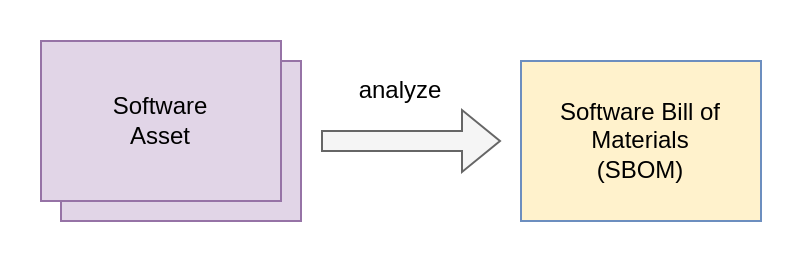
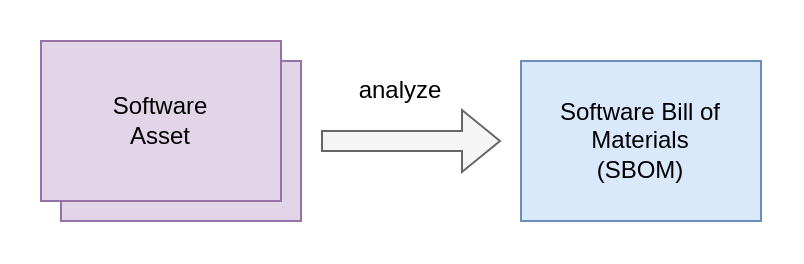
node "Software Bill of Materials (SBOM)": fillcolor #fff2cc -> #dae8fc
